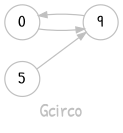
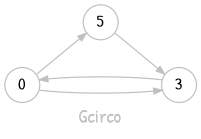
node "9": label "9" -> "3"
edge "0" -> "5": added
